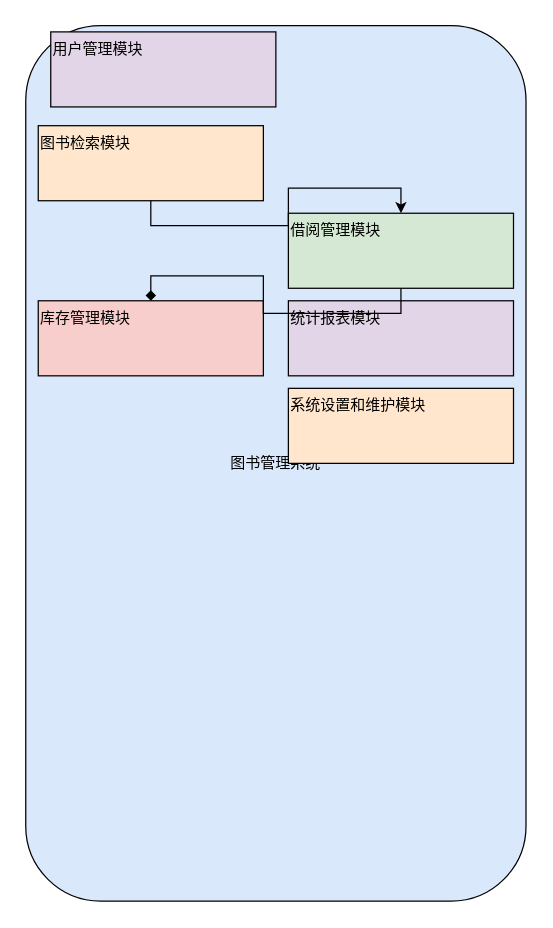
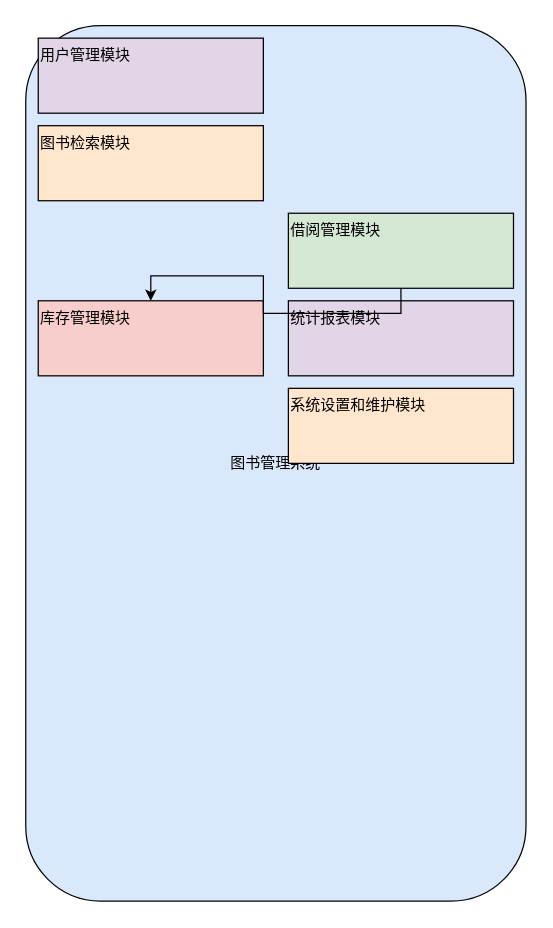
node "用户管理模块": moved (163, 69) -> (151, 76)
edge "图书检索模块" -> "借阅管理模块": removed
edge "借阅管理模块" -> "库存管理模块": arrowhead diamond -> classic
